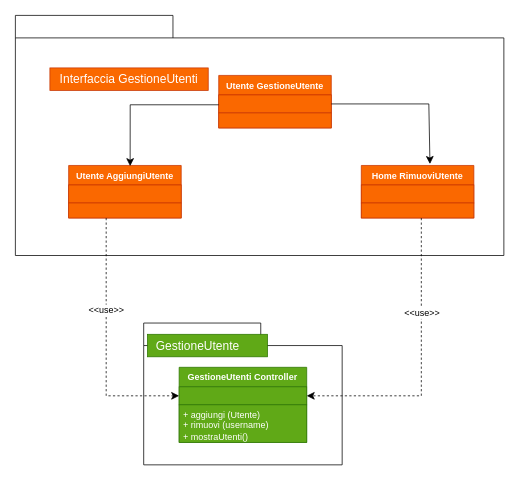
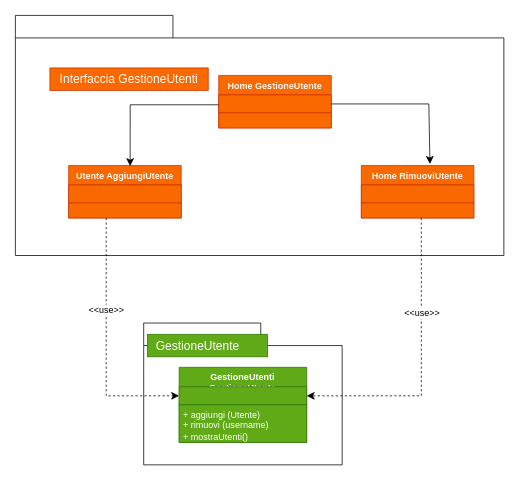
node "Utente GestioneUtente": label "Utente GestioneUtente" -> "Home GestioneUtente"
node "GestioneUtenti Controller": label "GestioneUtenti Controller" -> "GestioneUtenti GestioneUtente"
